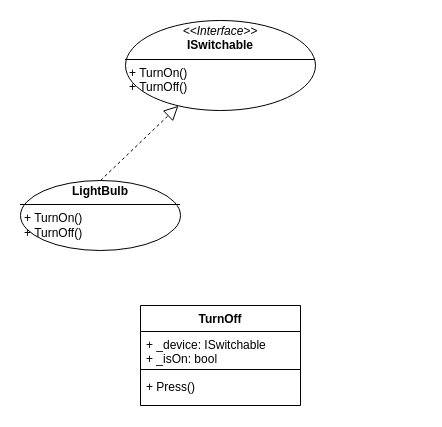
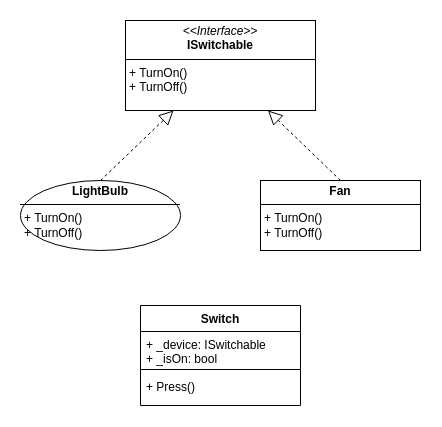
node "<<Interface>> ISwitchable + TurnOn() + TurnOff()": shape ellipse -> rectangle
edge "Fan + TurnOn() + TurnOff()" -> "<<Interface>> ISwitchable + TurnOn() + TurnOff()": added
node "Fan + TurnOn() + TurnOff()": added
node "TurnOff": label "TurnOff" -> "Switch"
